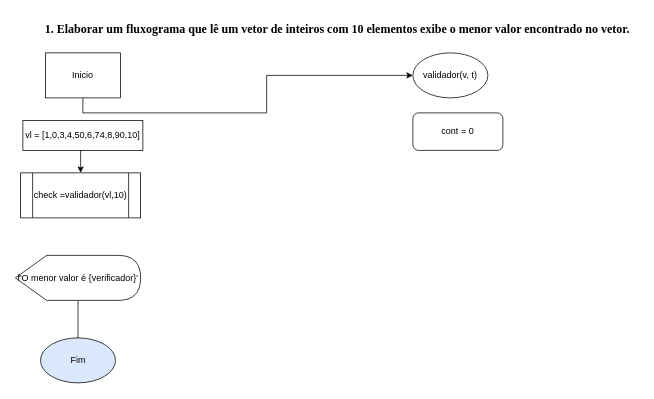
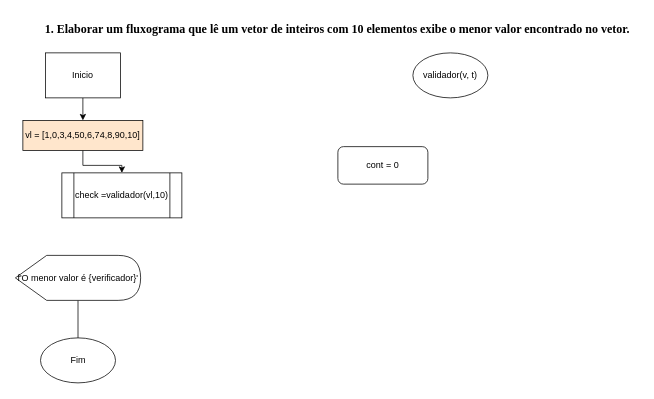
edge "Inicio" -> "validador(v, t)": now "Inicio" -> "vl = [1,0,3,4,50,6,74,8,90,10]"
node "cont = 0": moved (458, 132) -> (383, 165)
node "vl = [1,0,3,4,50,6,74,8,90,10]": fillcolor #ffffff -> #ffe6cc
node "check =validador(vl,10)": moved (81, 195) -> (122, 195)
node "Fim": fillcolor #dae8fc -> #ffffff
